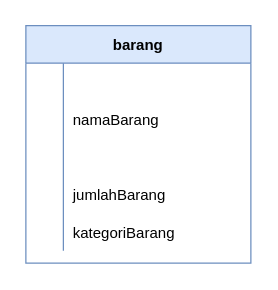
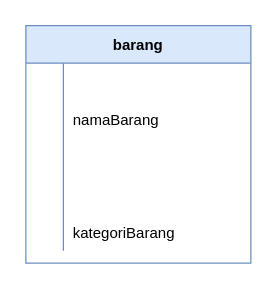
node "jumlahBarang": removed
